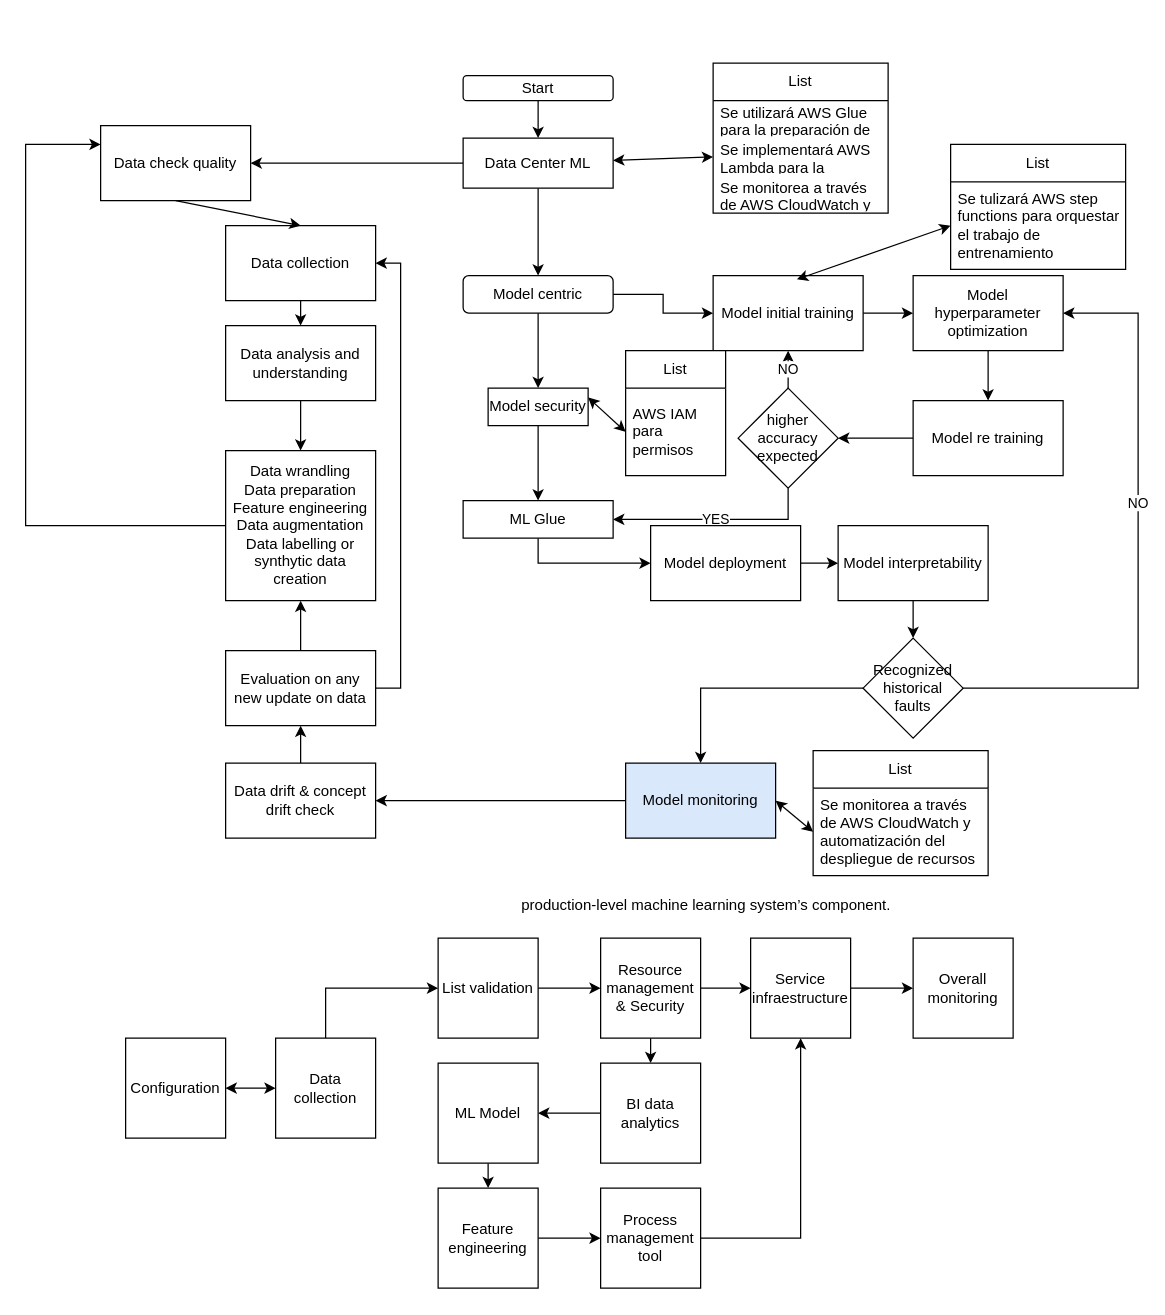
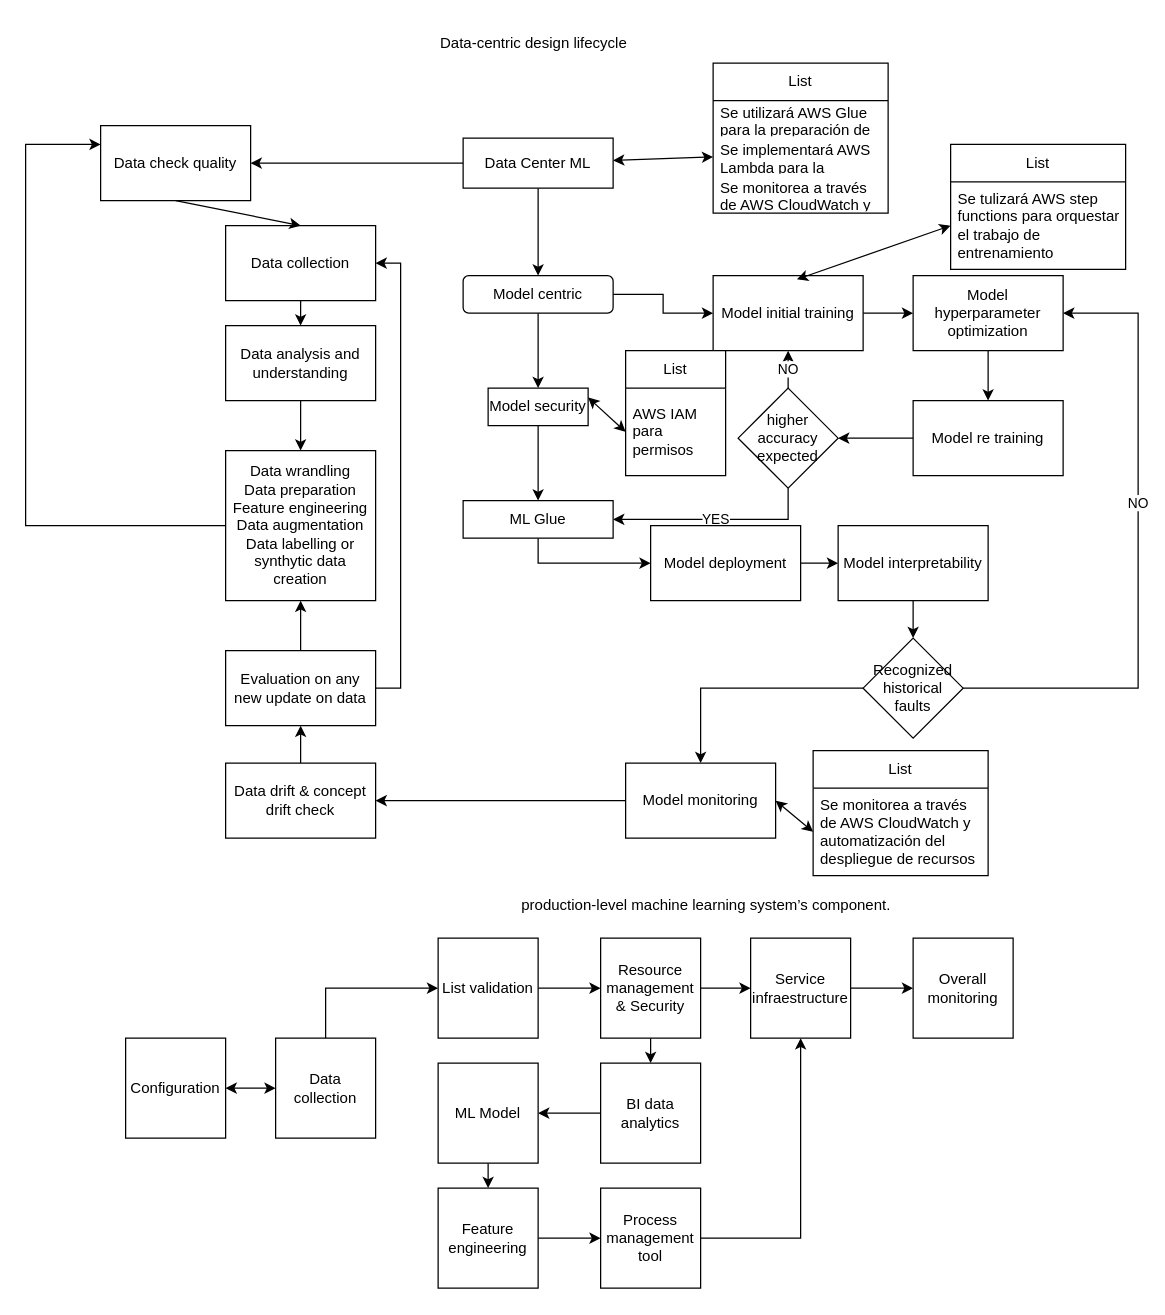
node "Data-centric design lifecycle": added
node "Start": removed
edge "Start" -> "Data Center ML": removed
node "Model monitoring": fillcolor #dae8fc -> #ffffff
